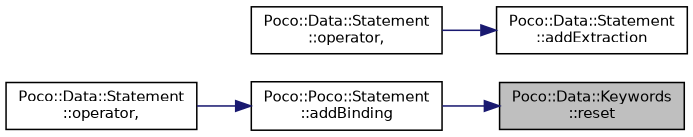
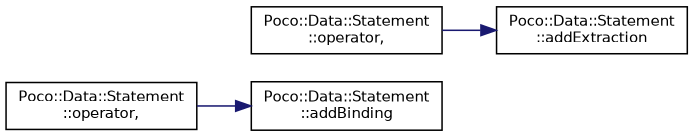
node "Poco::Poco::Statement ::addBinding": label "Poco::Poco::Statement ::addBinding" -> "Poco::Data::Statement ::addBinding"
node "Poco::Data::Keywords ::reset": removed
